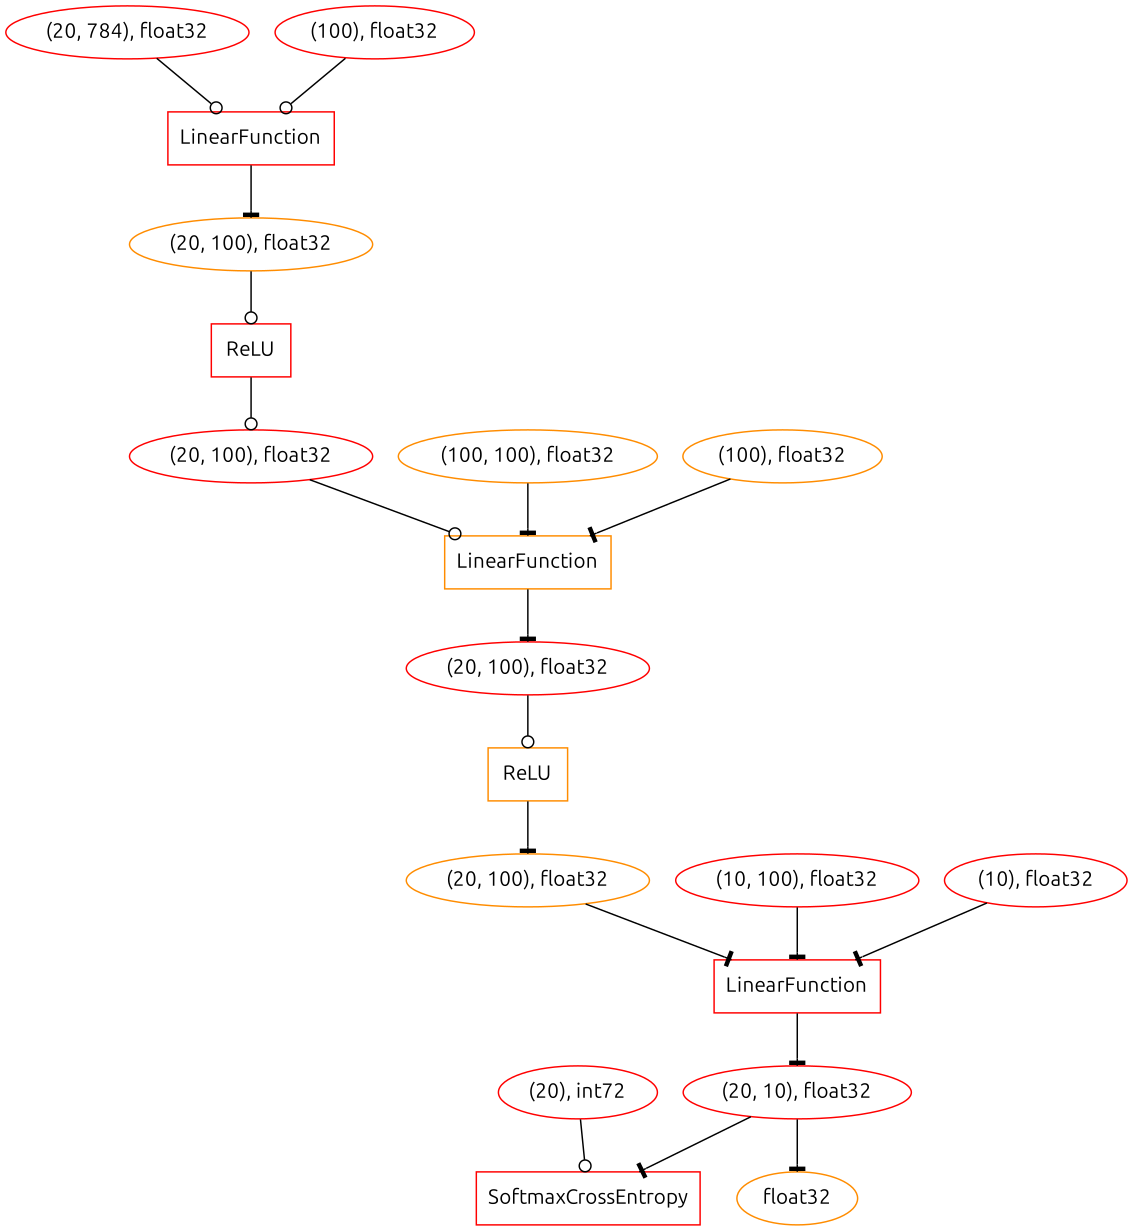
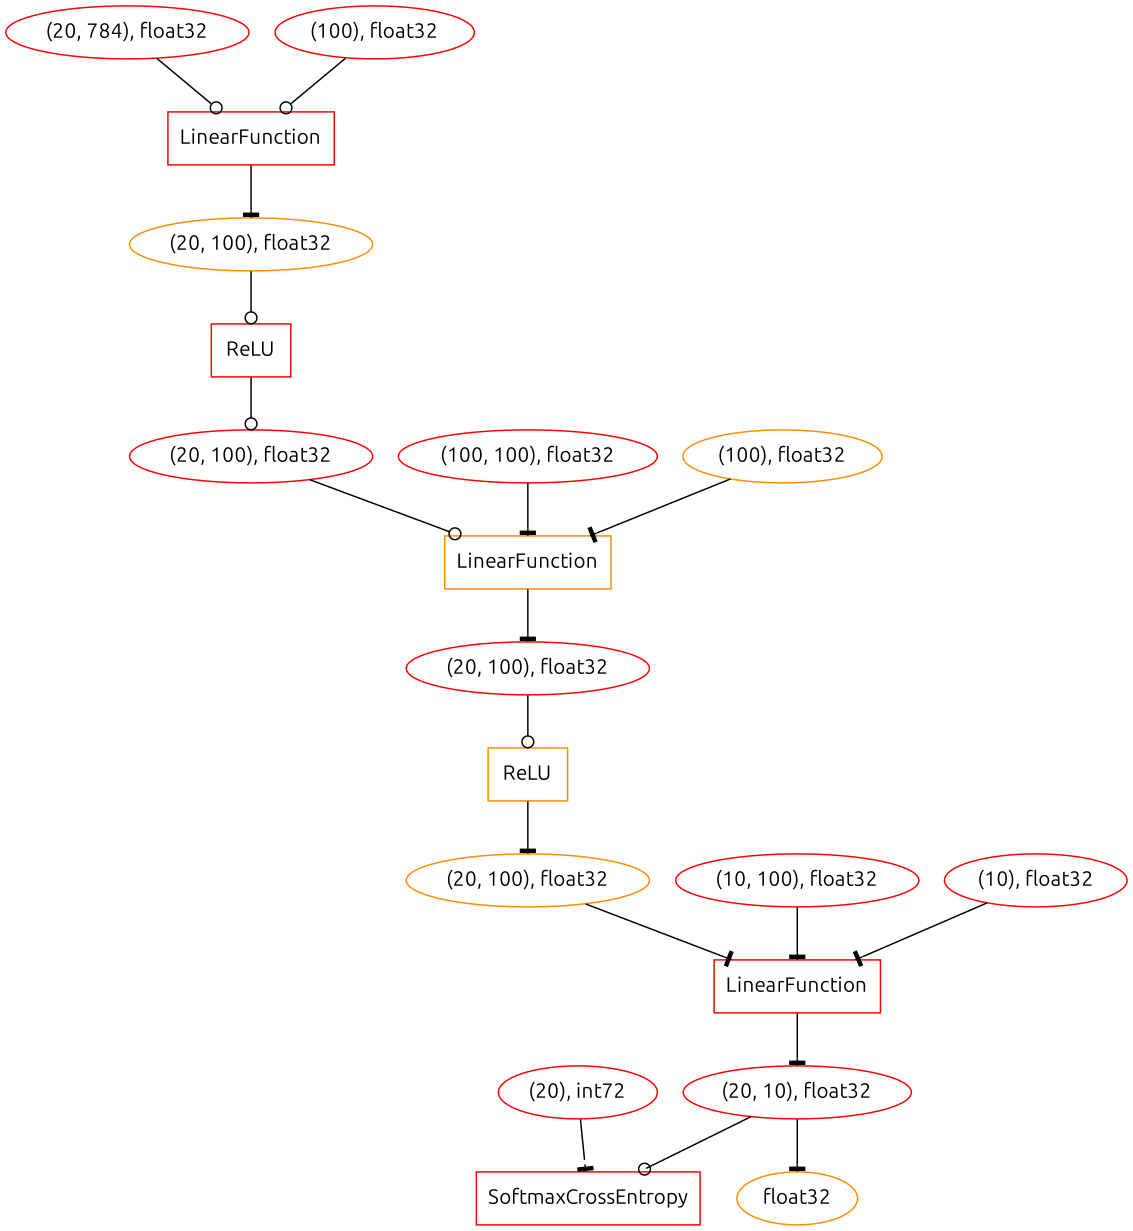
node "(100, 100), float32": color darkorange -> red
edge "(20), int72" -> "SoftmaxCrossEntropy": arrowhead odot -> tee
edge "(20, 10), float32" -> "SoftmaxCrossEntropy": arrowhead tee -> odot
